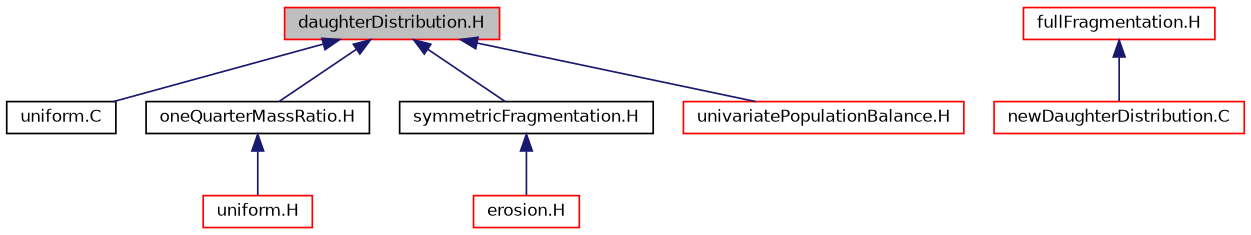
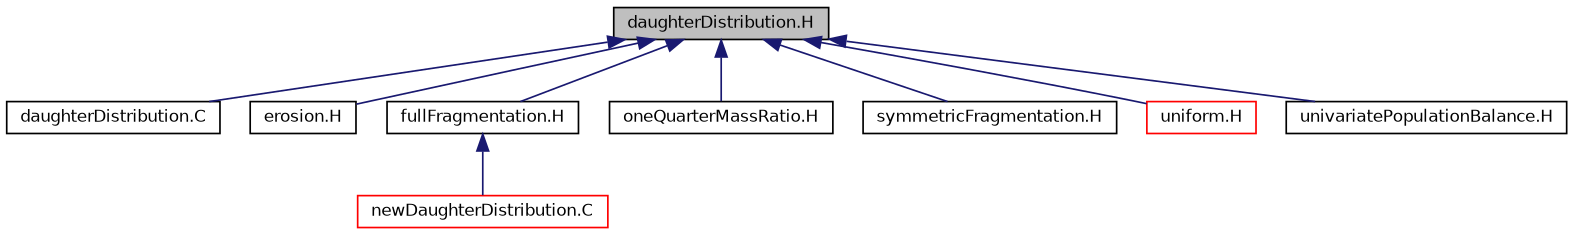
node "daughterDistribution.H": color red -> black
node "fullFragmentation.H": color red -> black
edge "fullFragmentation.H" -> "daughterDistribution.H": added
node "uniform.C": label "uniform.C" -> "daughterDistribution.C"
node "univariatePopulationBalance.H": color red -> black
edge "uniform.H" -> "oneQuarterMassRatio.H": now "uniform.H" -> "daughterDistribution.H"
edge "erosion.H" -> "symmetricFragmentation.H": now "erosion.H" -> "daughterDistribution.H"
node "erosion.H": color red -> black
